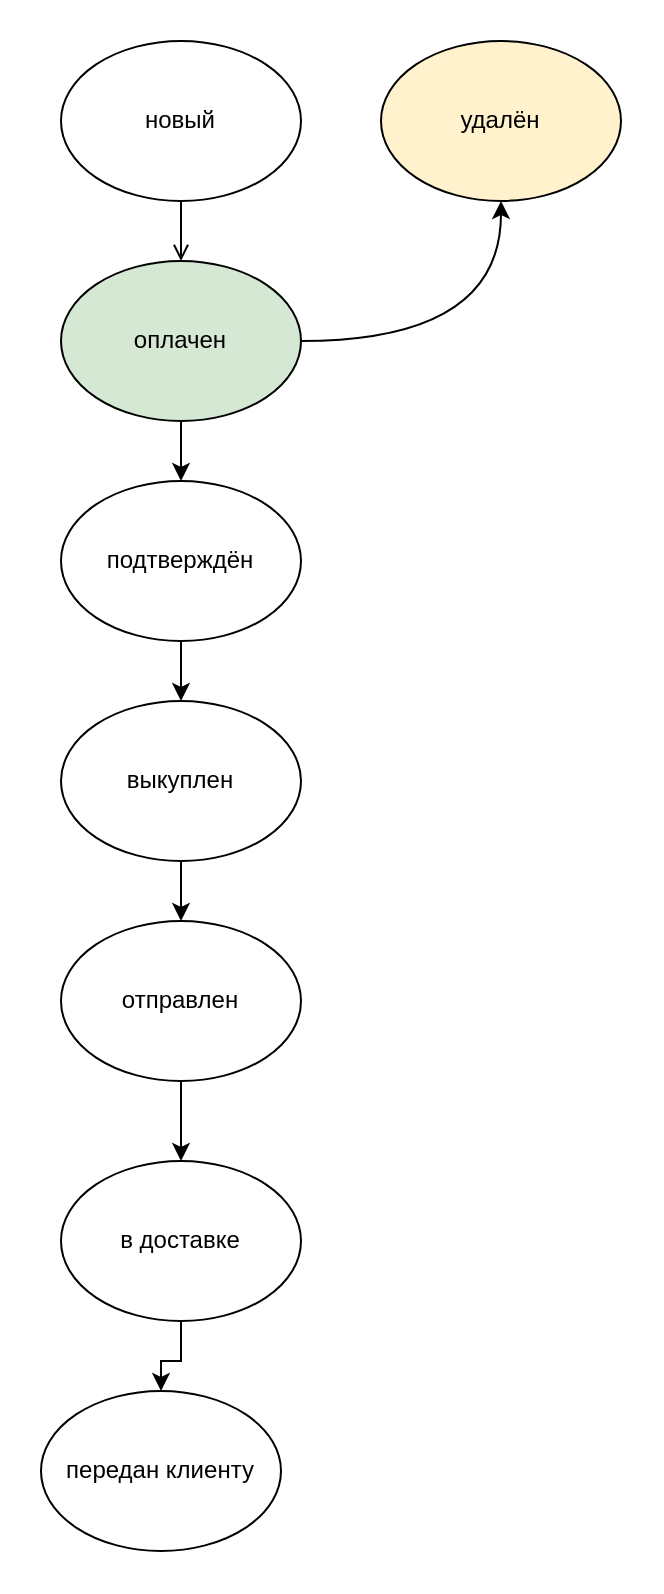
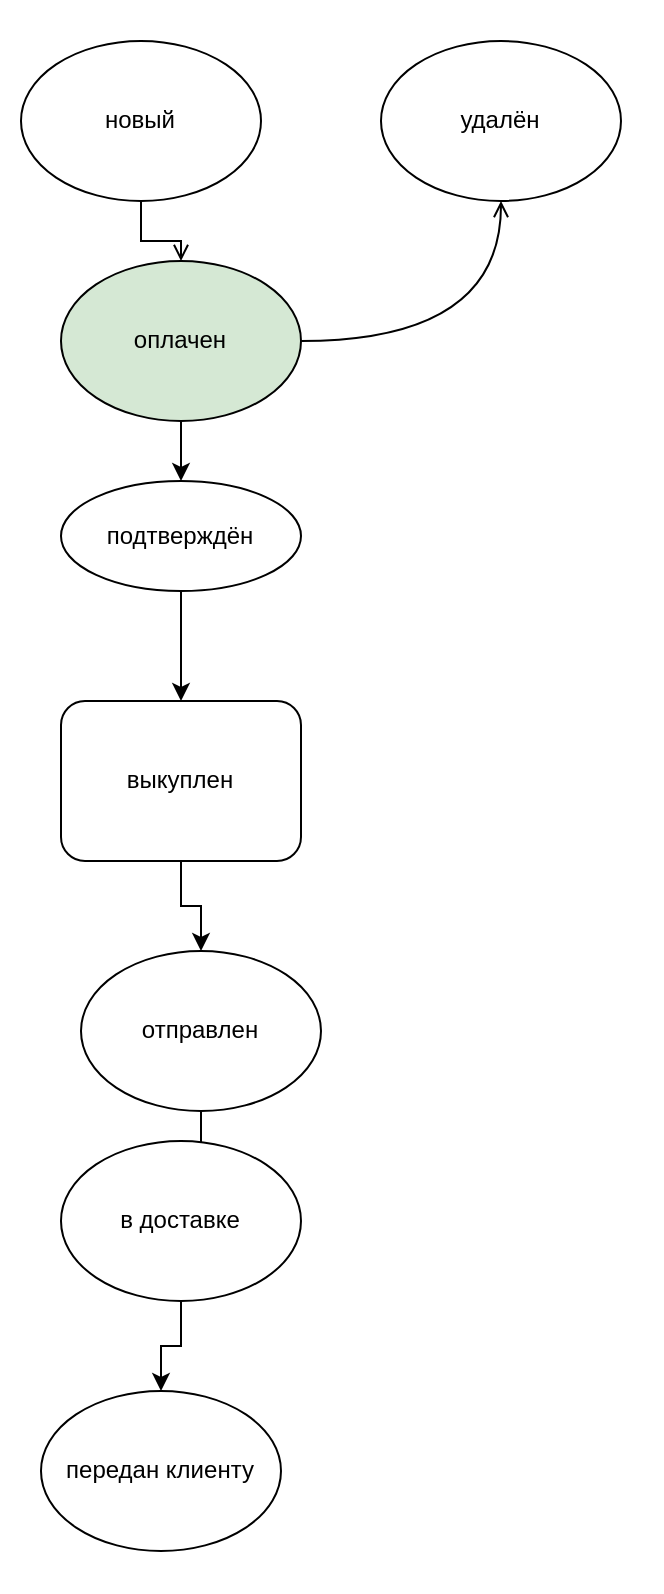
node "новый": moved (181, 121) -> (141, 121)
node "удалён": fillcolor #fff2cc -> #ffffff
edge "оплачен" -> "удалён": arrowhead classic -> open
node "подтверждён": size 240x160 -> 240x110
node "выкуплен": shape ellipse -> rounded rectangle
node "отправлен": moved (181, 1001) -> (201, 1031)
node "в доставке": moved (181, 1241) -> (181, 1221)
